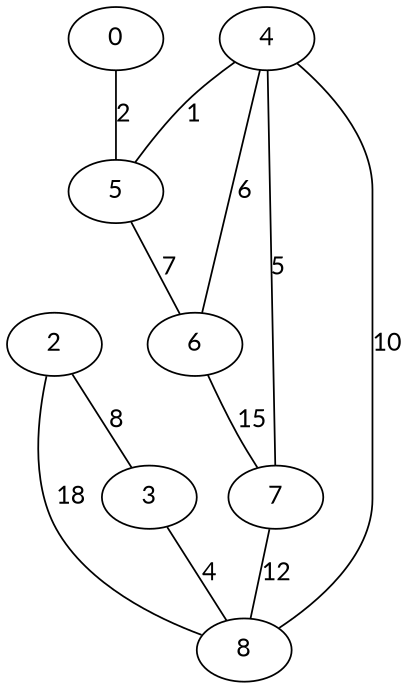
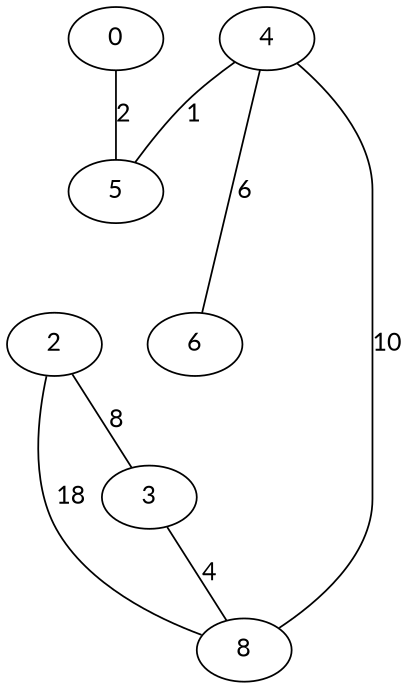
edge "5" -- "6": removed, label "7"
node "7": removed
